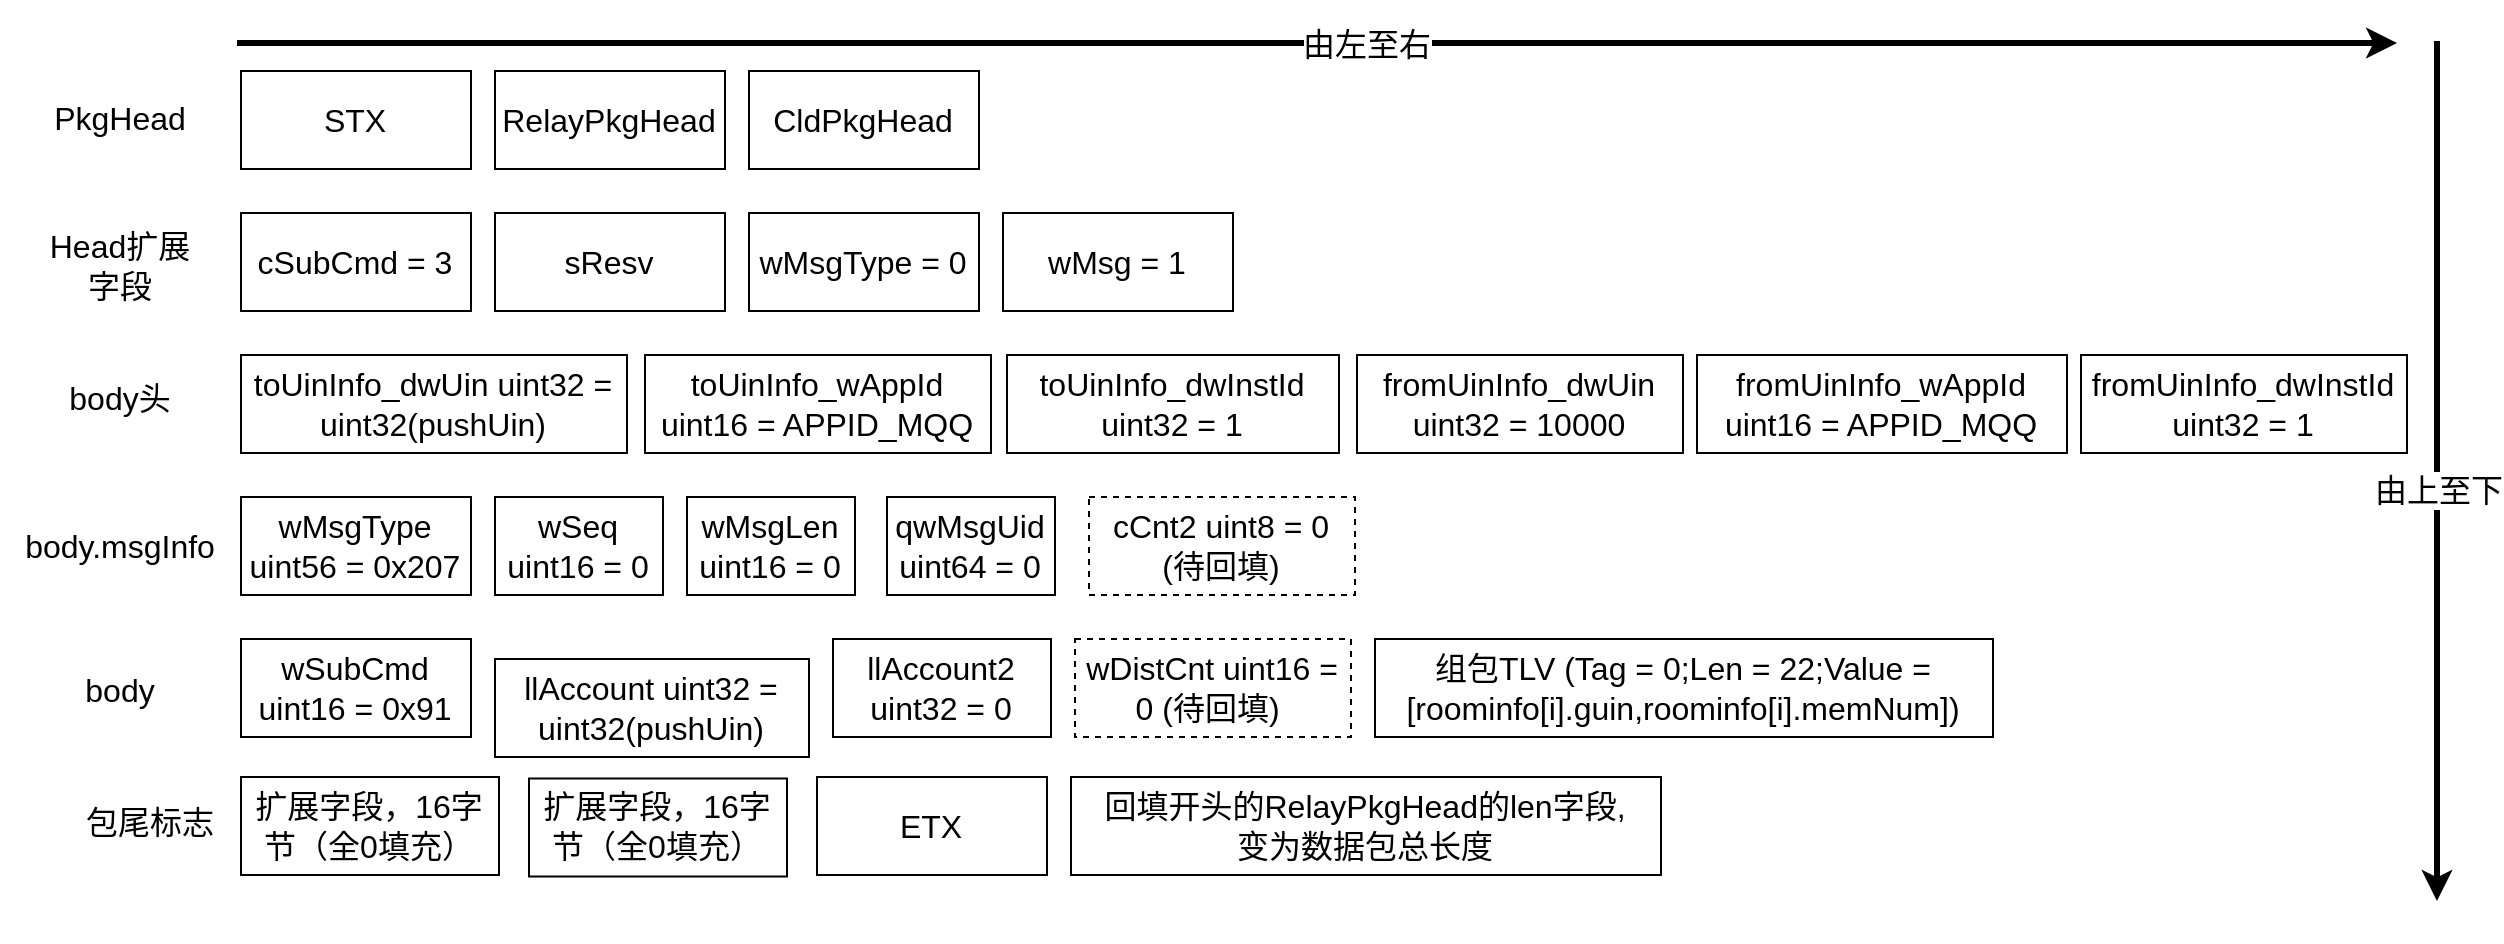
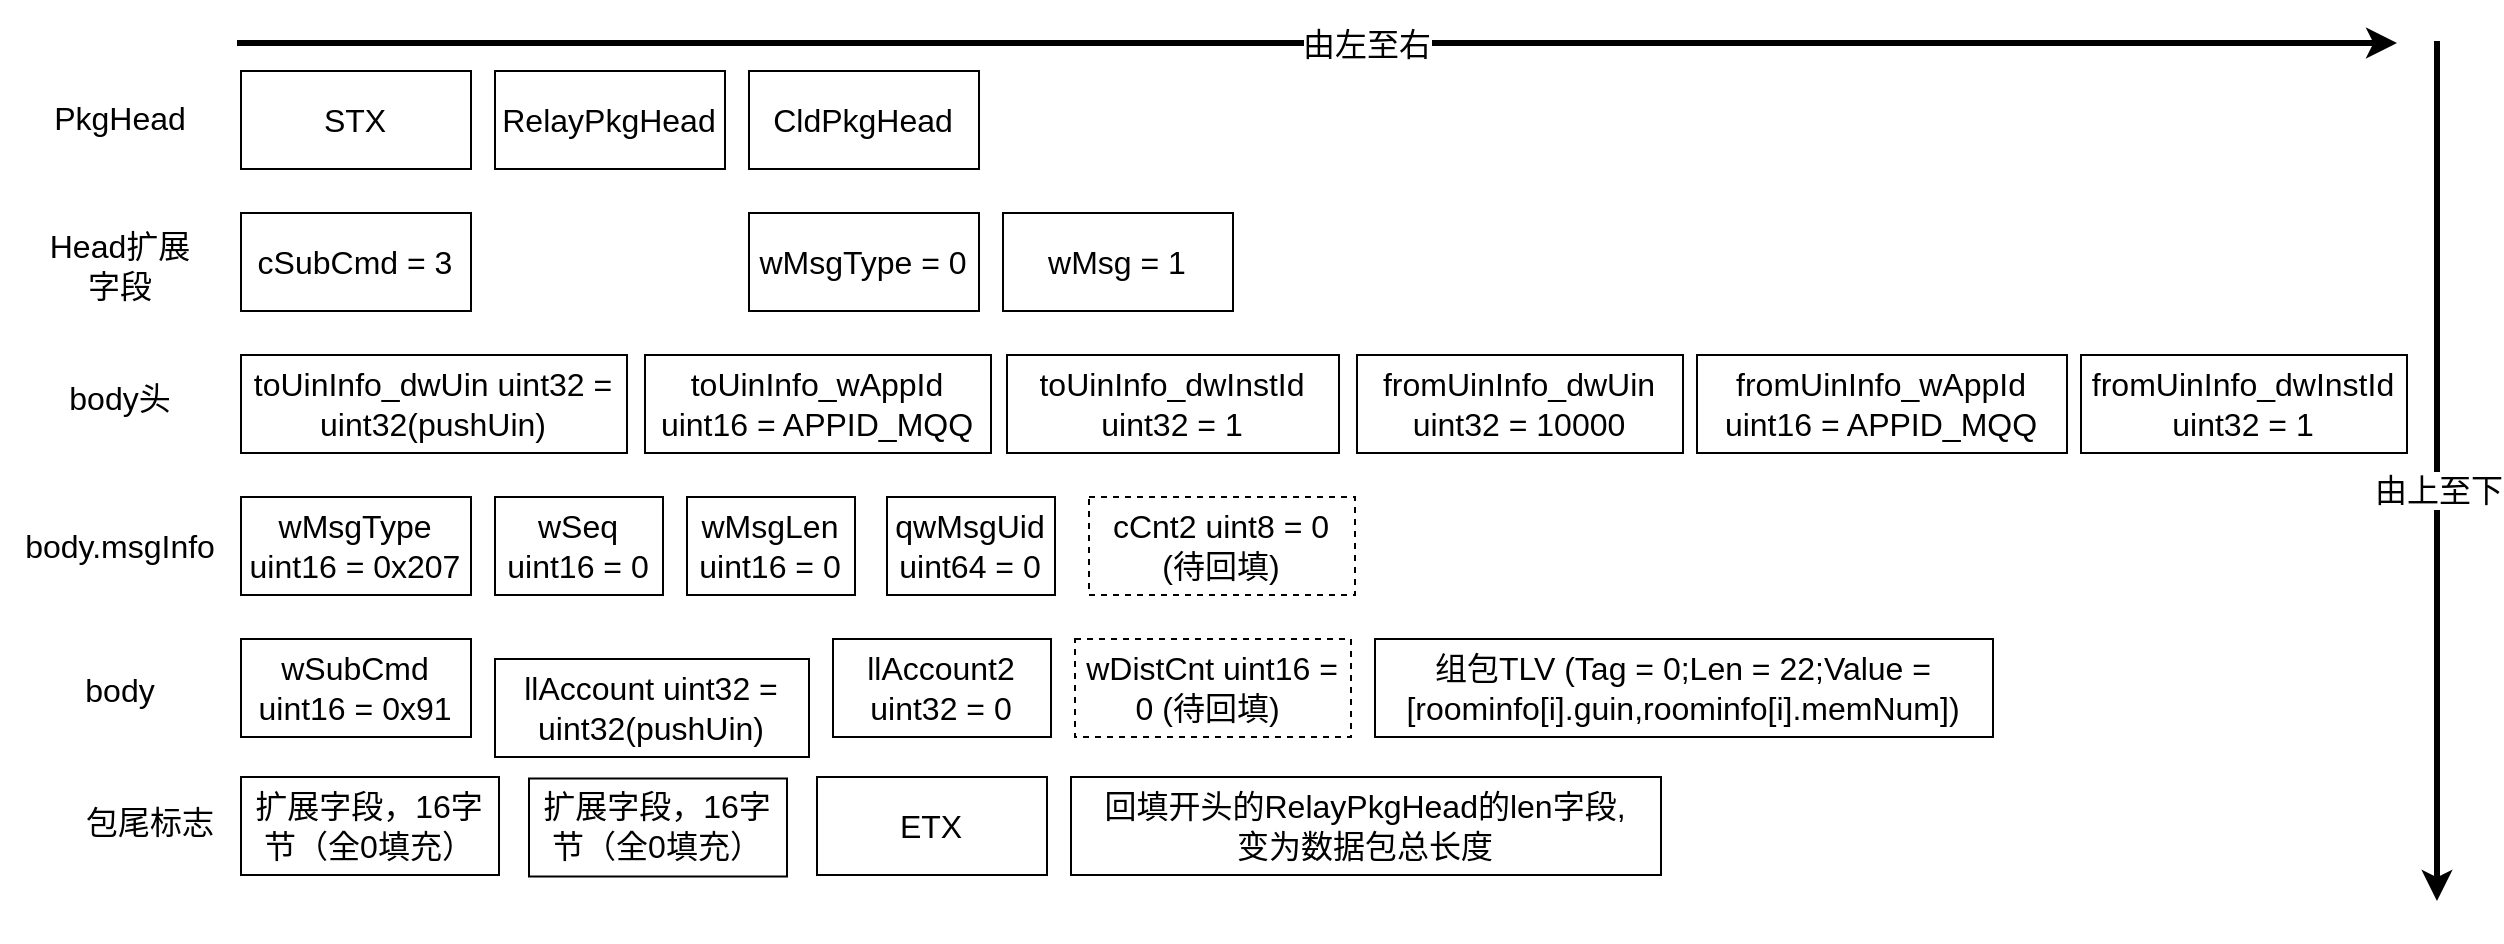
node "sResv": removed
node "wMsgType uint56 = 0x207": label "wMsgType uint56 = 0x207" -> "wMsgType uint16 = 0x207"
